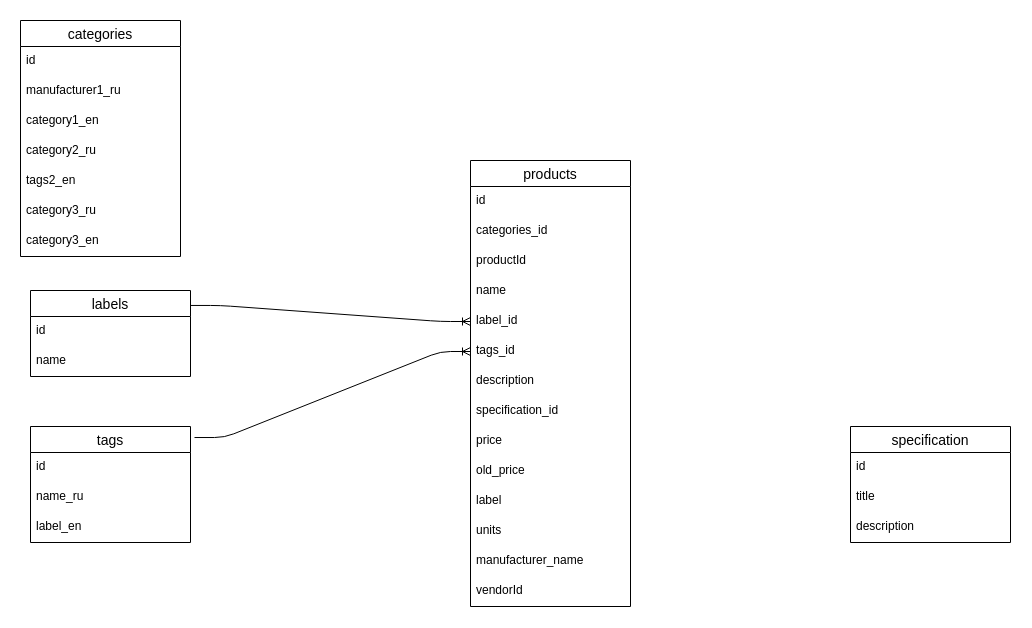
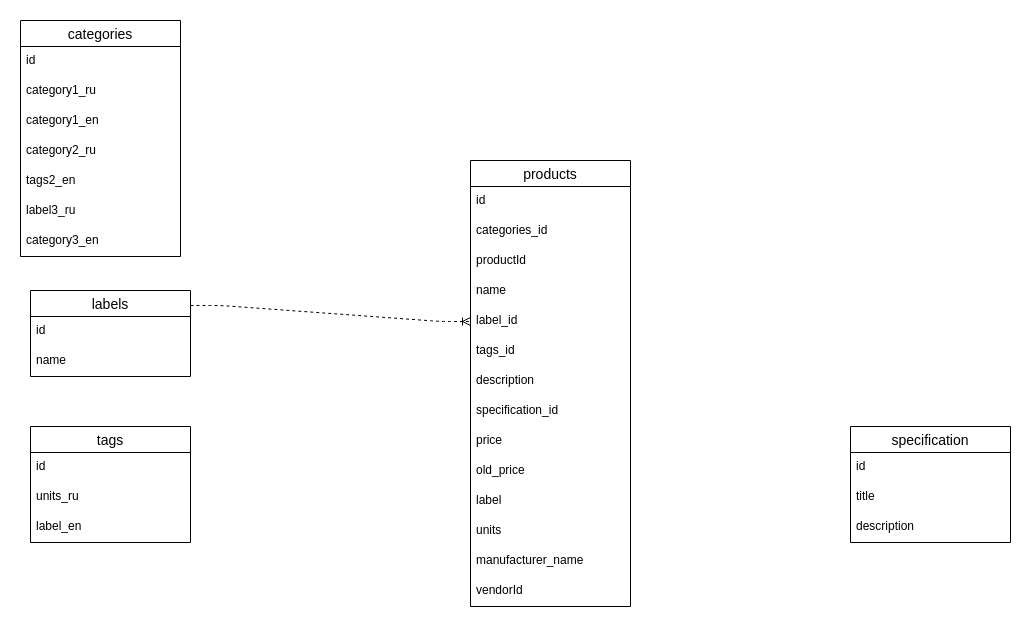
node "manufacturer1_ru": label "manufacturer1_ru" -> "category1_ru"
node "category3_ru": label "category3_ru" -> "label3_ru"
edge "labels" -> "label_id": style solid -> dashed
edge "tags" -> "tags_id": removed
node "name_ru": label "name_ru" -> "units_ru"
